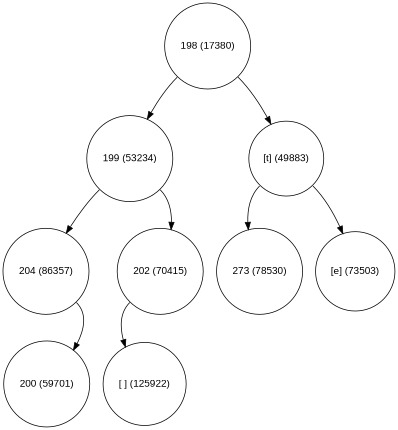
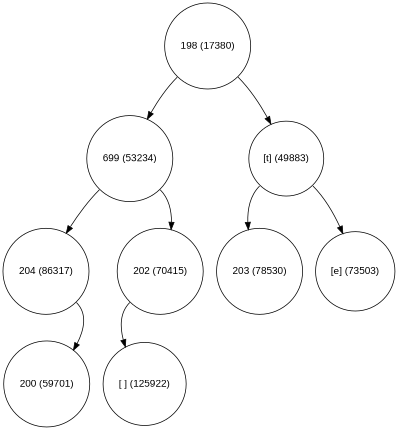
node "199 (53234)": label "199 (53234)" -> "699 (53234)"
node "204 (86357)": label "204 (86357)" -> "204 (86317)"
node "273 (78530)": label "273 (78530)" -> "203 (78530)"
